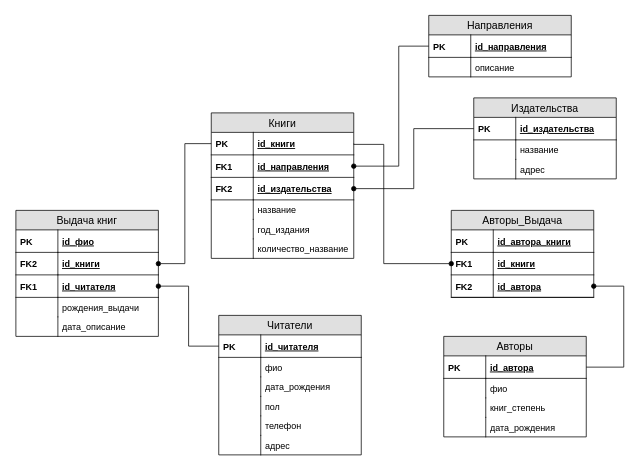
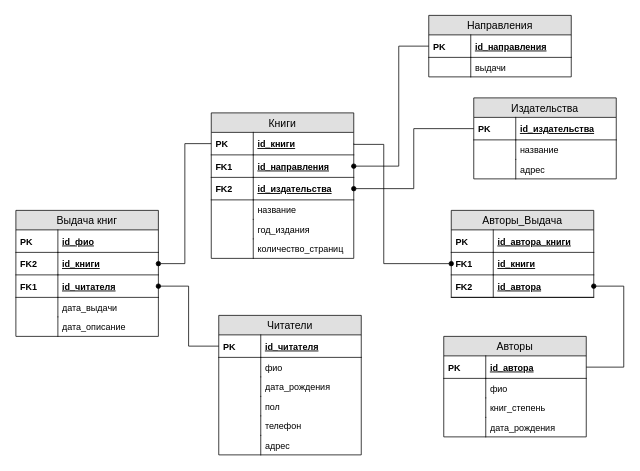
node "описание": label "описание" -> "выдачи"
node "количество_название": label "количество_название" -> "количество_страниц"
node "рождения_выдачи": label "рождения_выдачи" -> "дата_выдачи"
